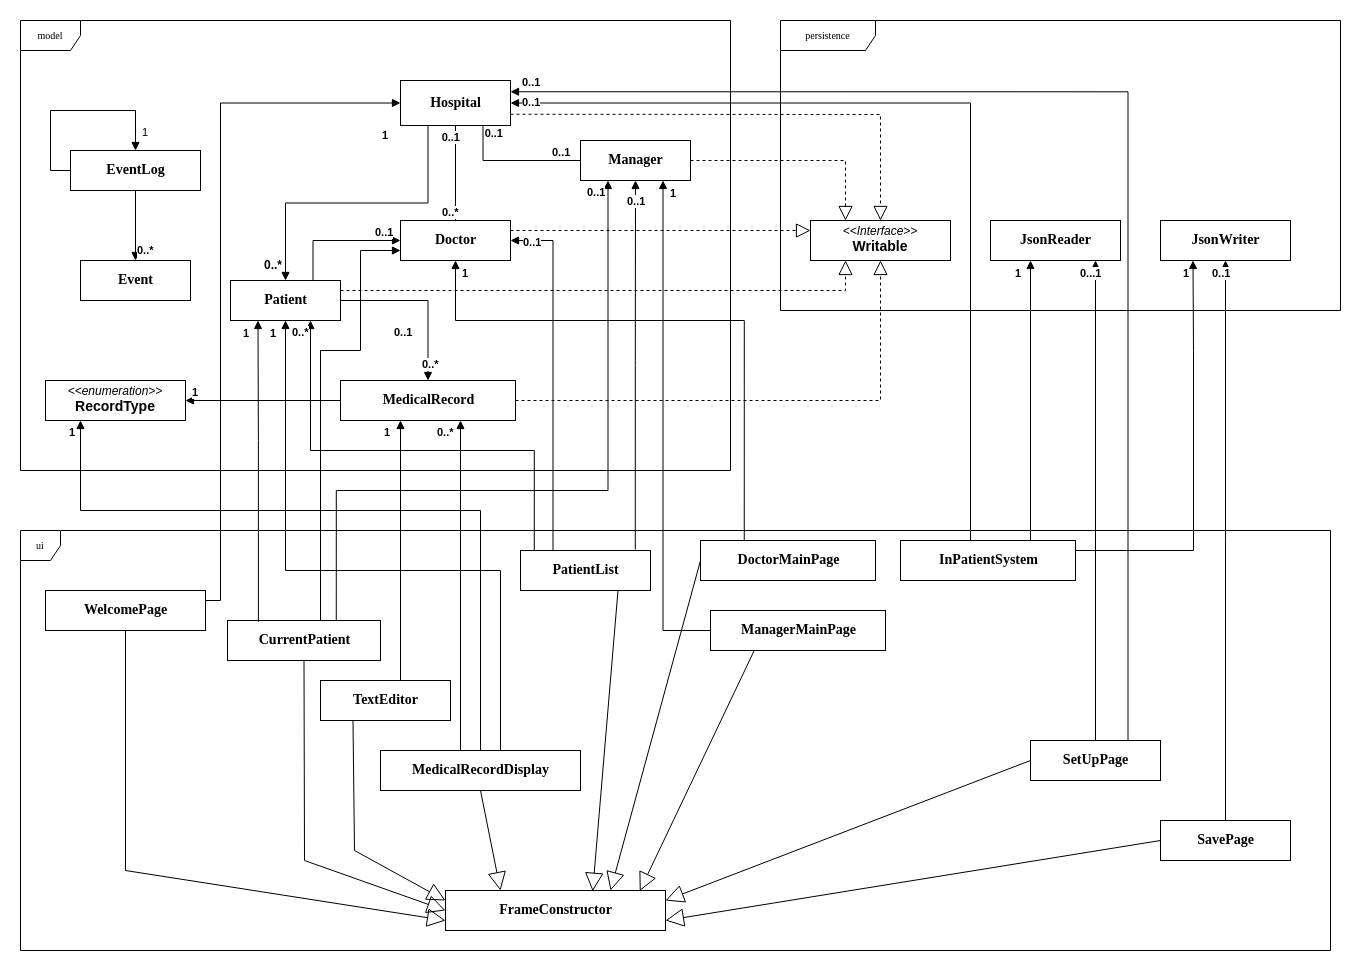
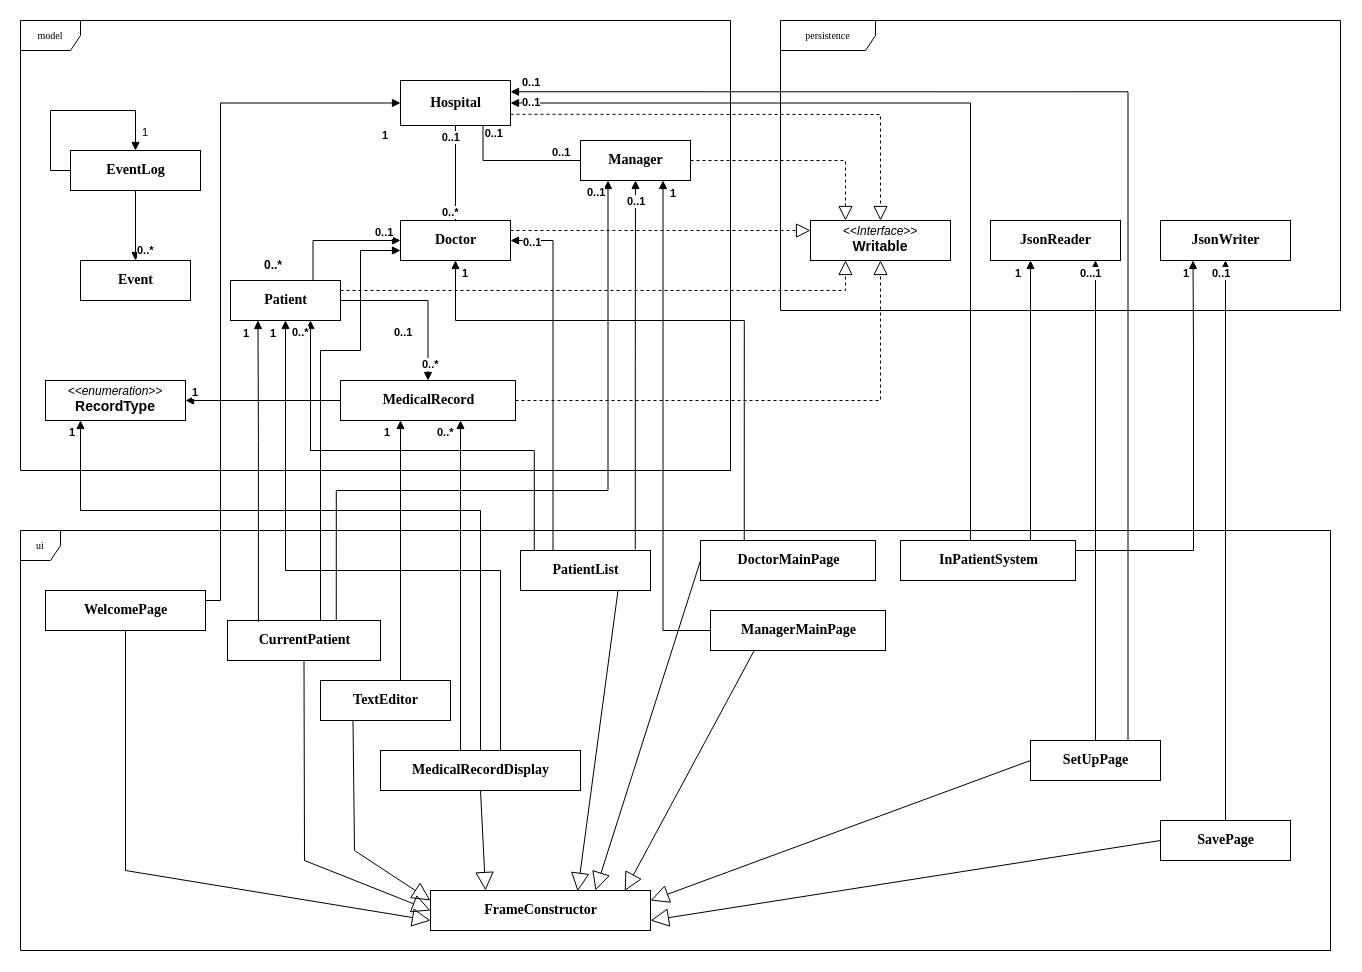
edge "Hospital" -> "Patient": removed
node "FrameConstructor": moved (556, 911) -> (541, 911)
